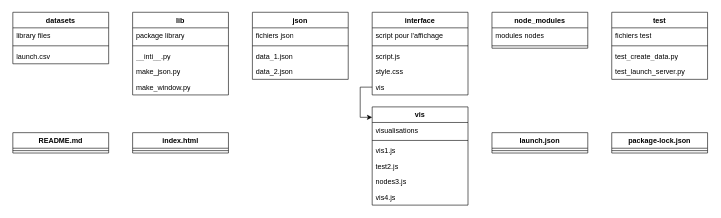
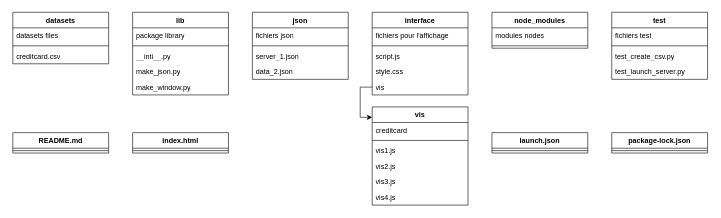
node "library files": label "library files" -> "datasets files"
node "script pour l'affichage": label "script pour l'affichage" -> "fichiers pour l'affichage"
node "launch.csv": label "launch.csv" -> "creditcard.csv"
node "data_1.json": label "data_1.json" -> "server_1.json"
node "test_create_data.py": label "test_create_data.py" -> "test_create_csv.py"
node "visualisations": label "visualisations" -> "creditcard"
node "test2.js": label "test2.js" -> "vis2.js"
node "nodes3.js": label "nodes3.js" -> "vis3.js"
